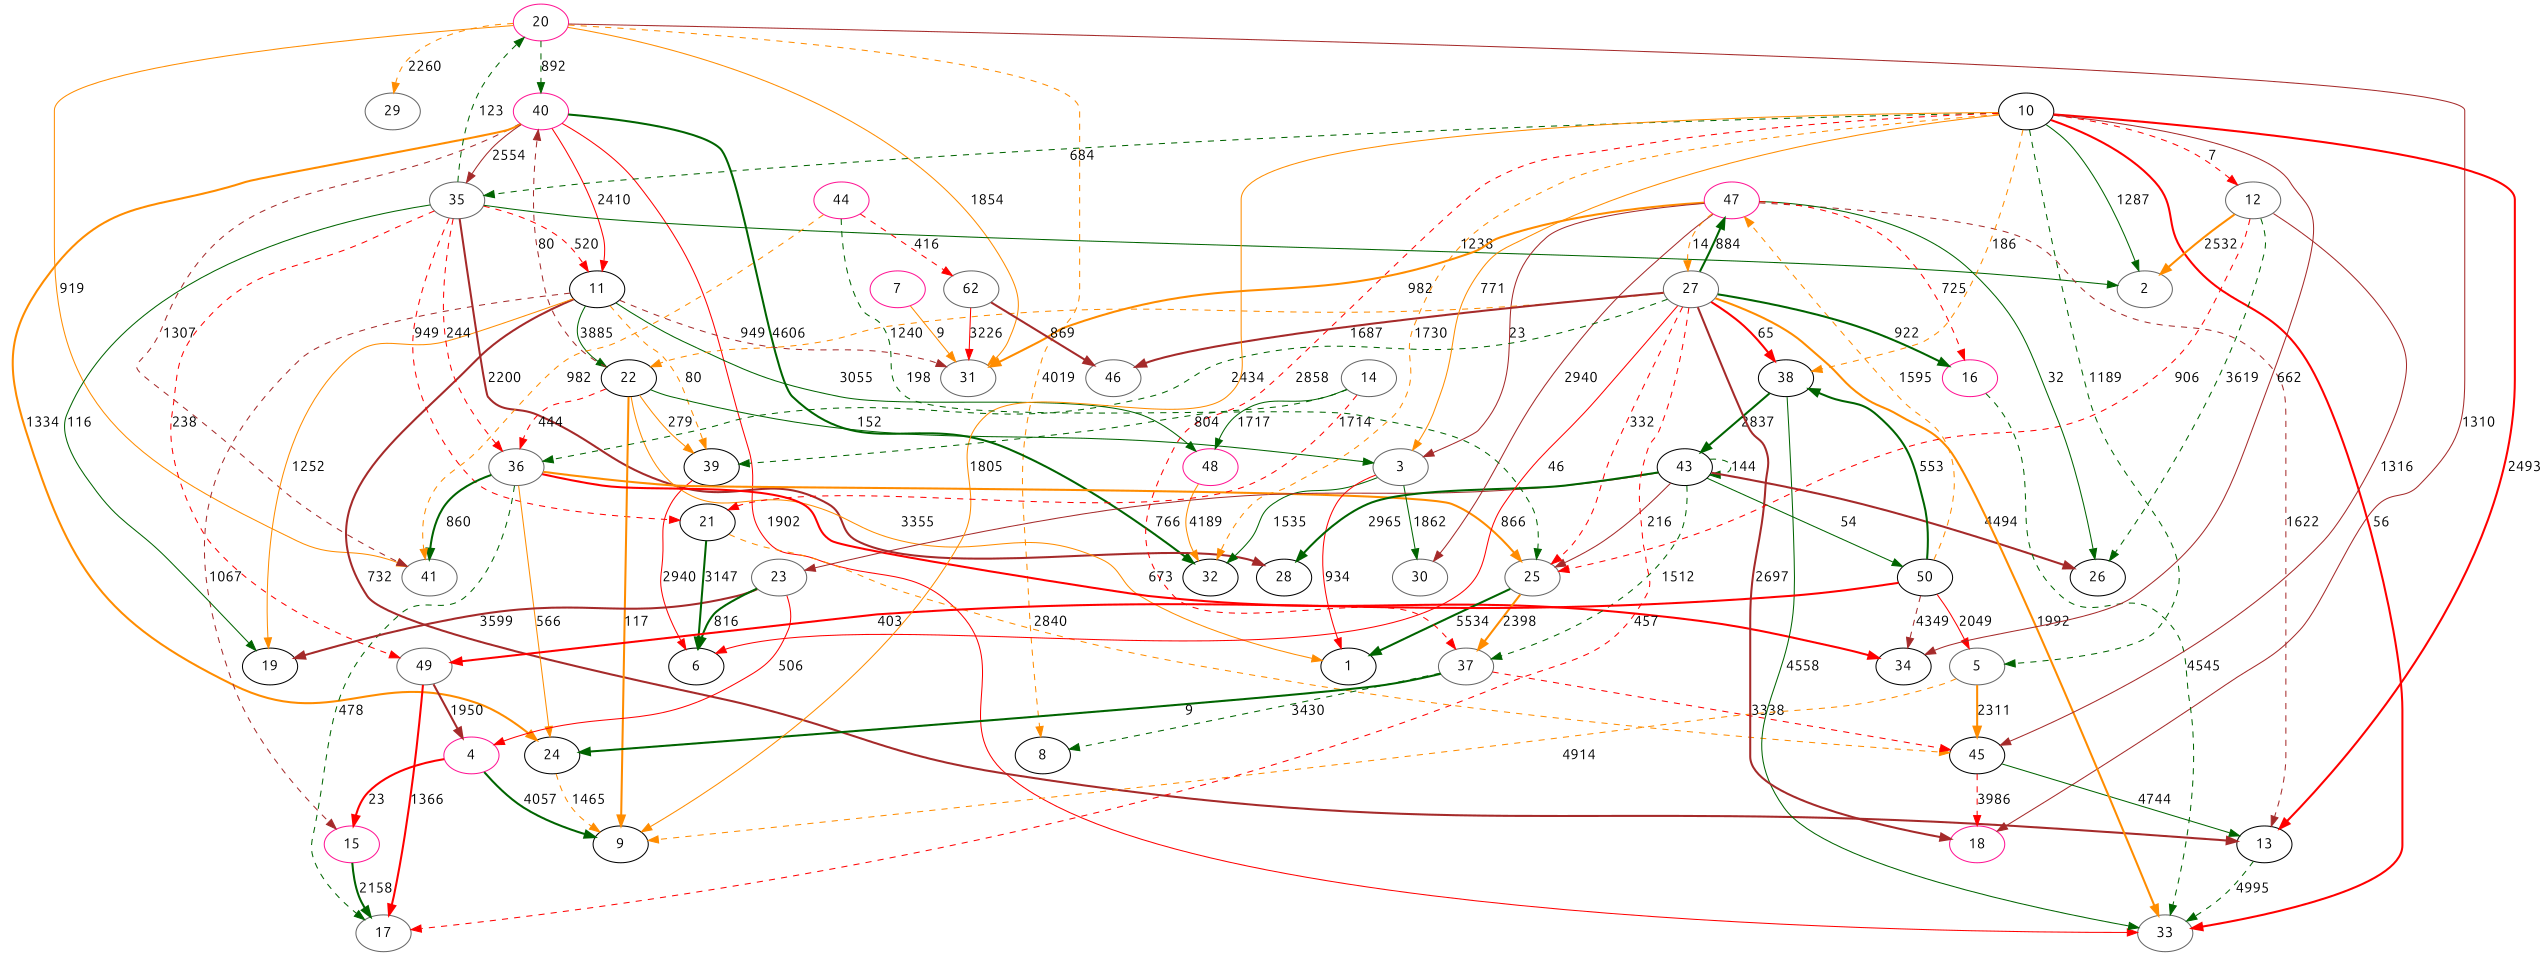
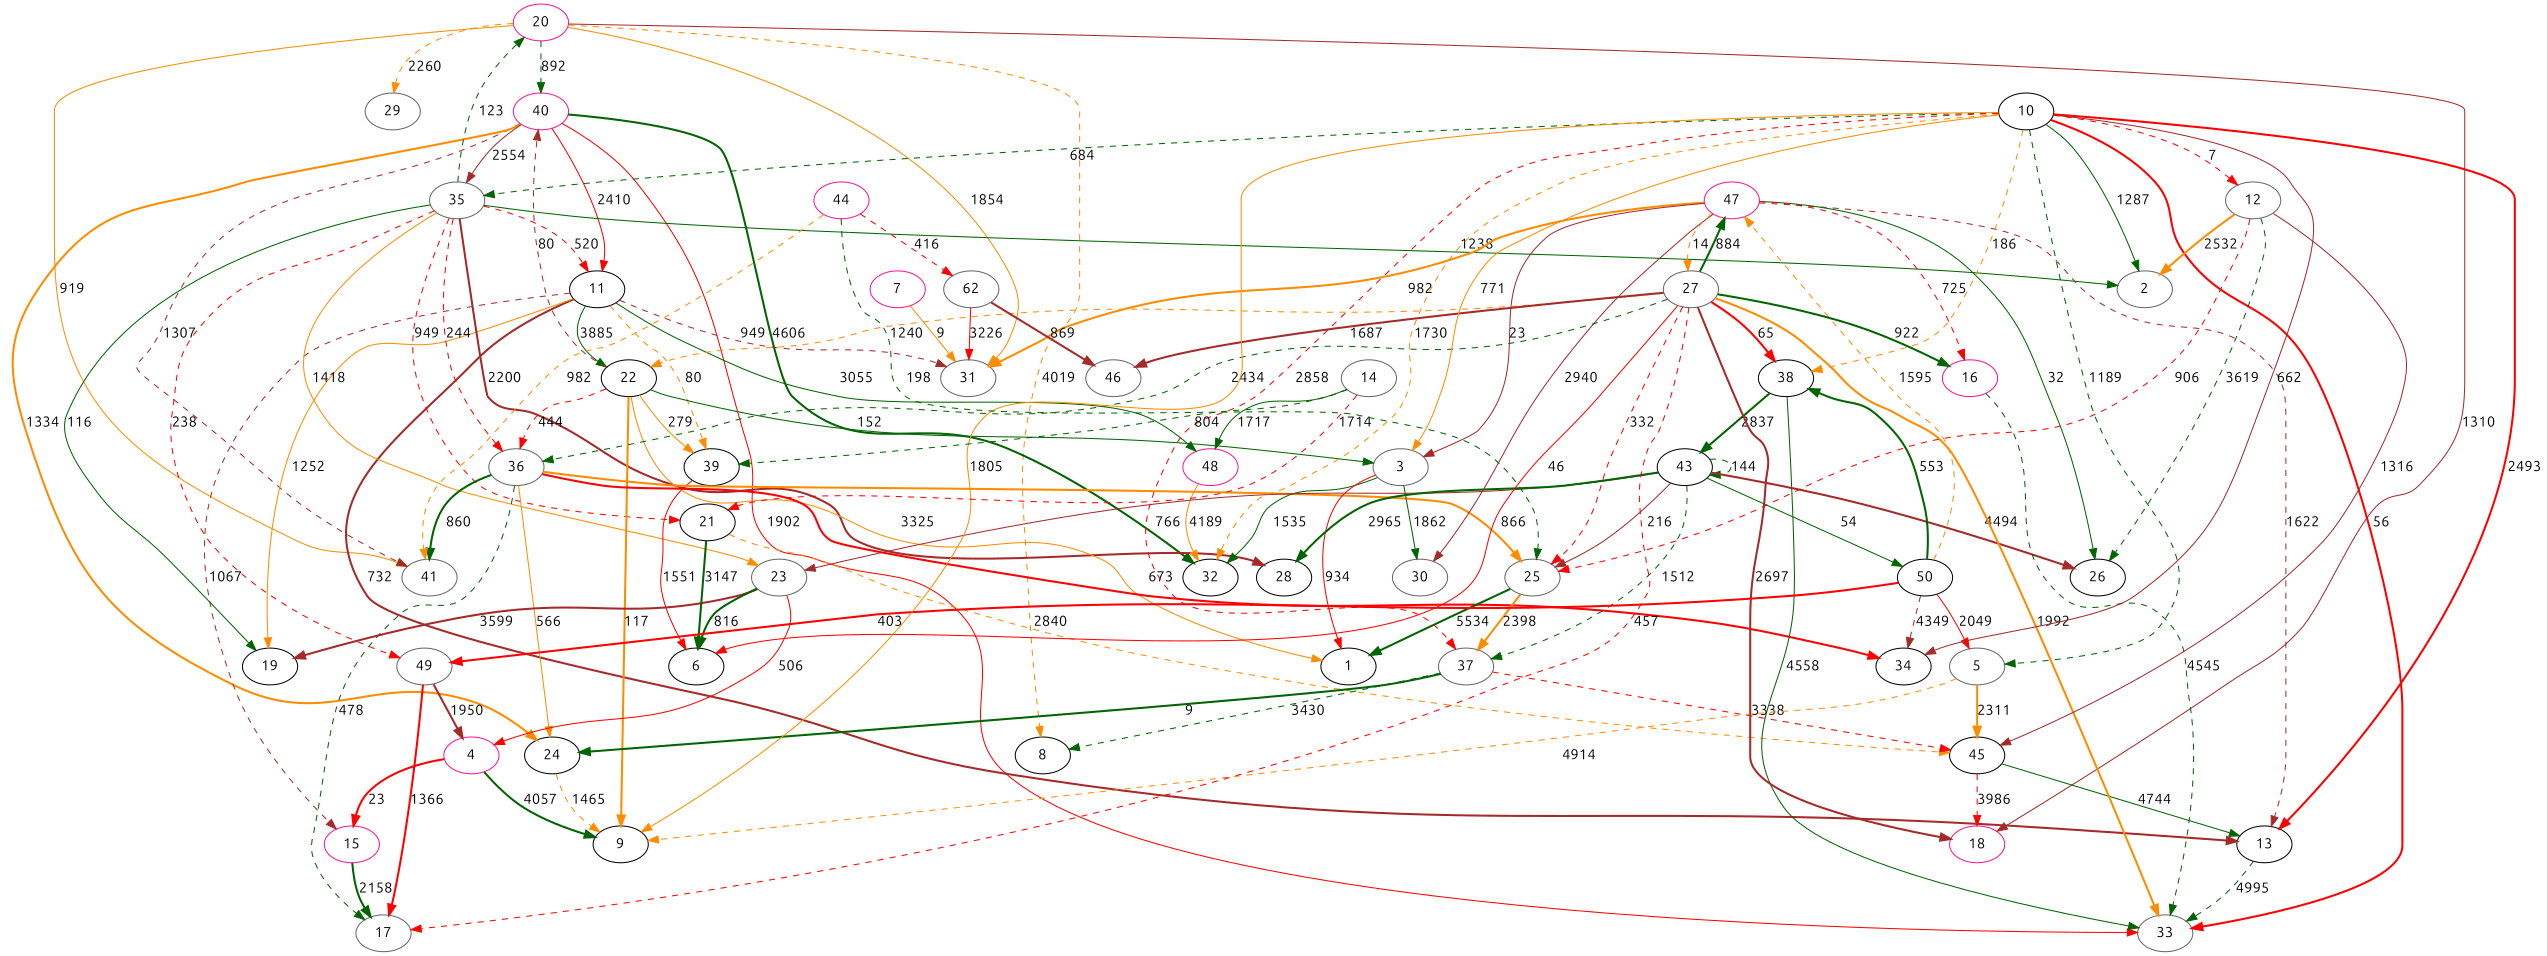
edge "35" -> "23": added, label "1418"
edge "22" -> "1": label "3355" -> "3325"
edge "39" -> "6": label "2940" -> "1551"
